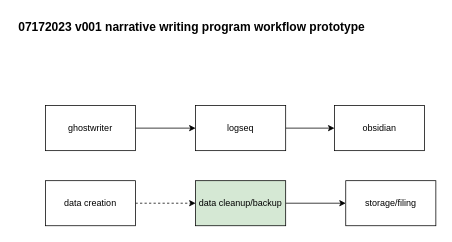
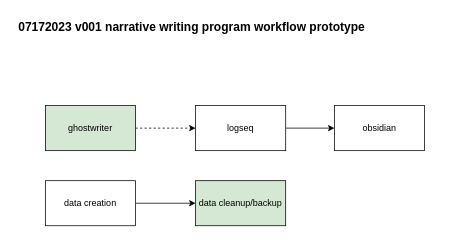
node "ghostwriter": fillcolor #ffffff -> #d5e8d4
edge "ghostwriter" -> "logseq": style solid -> dashed
edge "data creation" -> "data cleanup/backup": style dashed -> solid
edge "data cleanup/backup" -> "storage/filing": removed
node "storage/filing": removed
